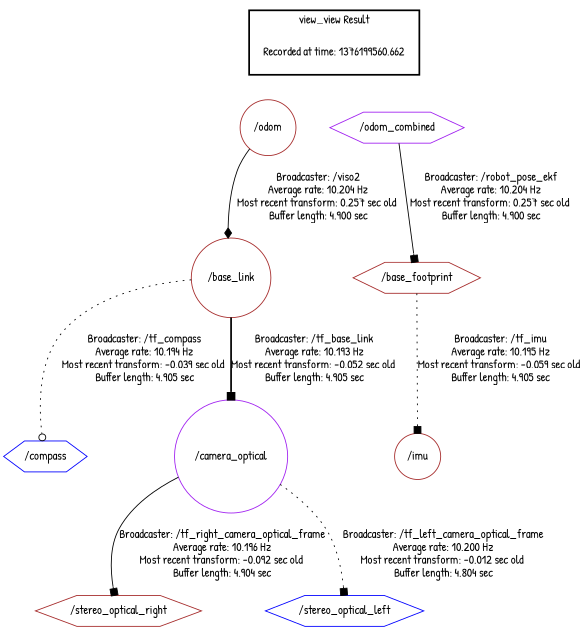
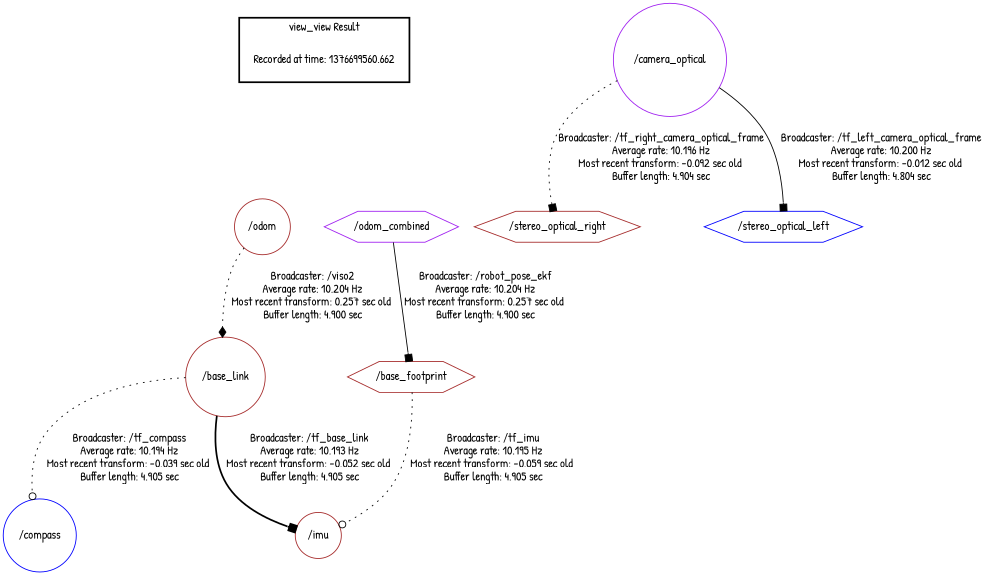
node "Recorded at time: 1376199560.662": label "Recorded at time: 1376199560.662" -> "Recorded at time: 1376699560.662"
edge "/odom" -> "/base_link": style solid -> dotted
edge "/base_link" -> "/camera_optical": now "/base_link" -> "/imu"
edge "/base_footprint" -> "/imu": arrowhead box -> odot
node "/compass": shape hexagon -> circle
edge "/camera_optical" -> "/stereo_optical_right": style solid -> dotted
edge "/camera_optical" -> "/stereo_optical_left": style dotted -> solid
